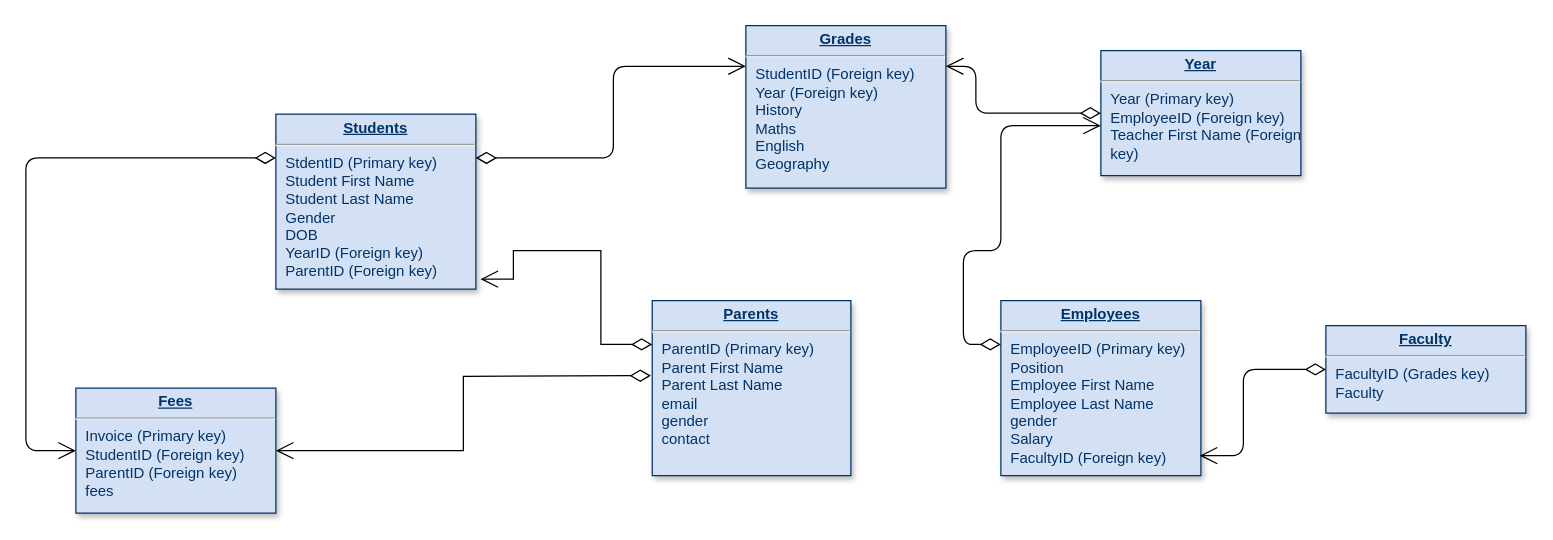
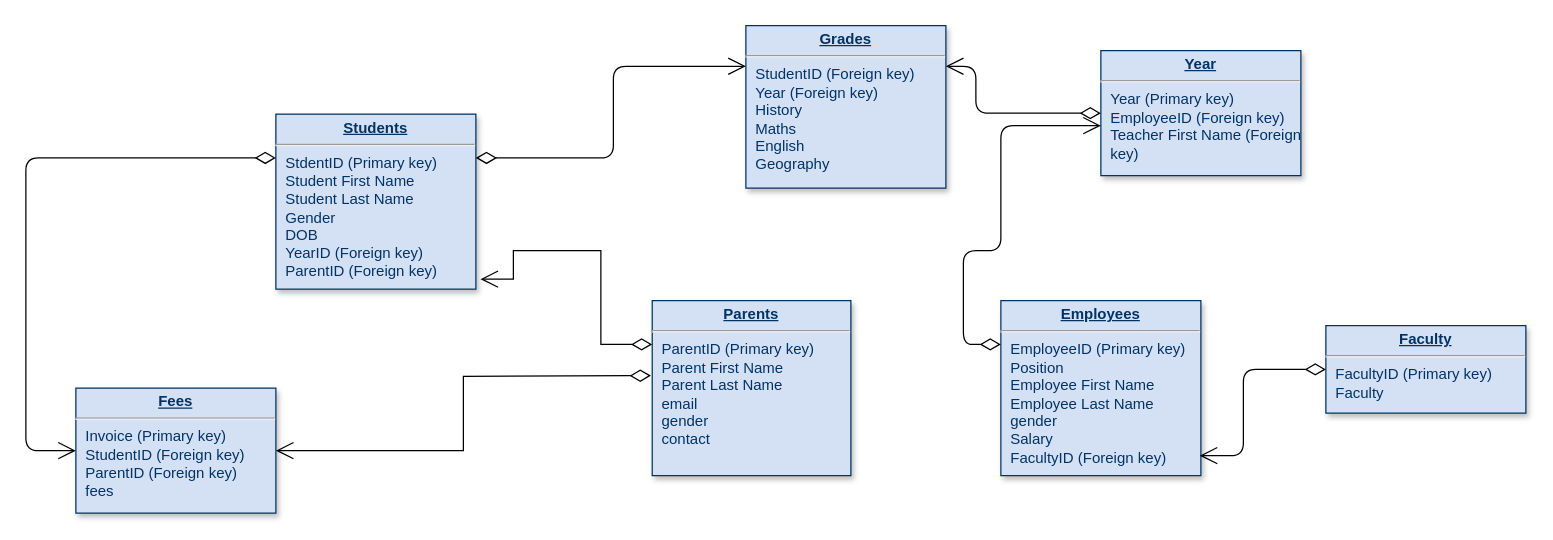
node "Faculty FacultyID (Grades key) Faculty": label "Faculty FacultyID (Grades key) Faculty" -> "Faculty FacultyID (Primary key) Faculty"
